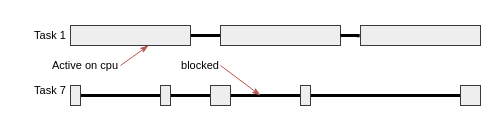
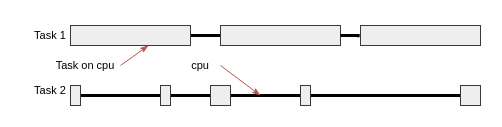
node "Active on cpu": label "Active on cpu" -> "Task on cpu"
node "blocked": label "blocked" -> "cpu"
node "Task 7": label "Task 7" -> "Task 2"
